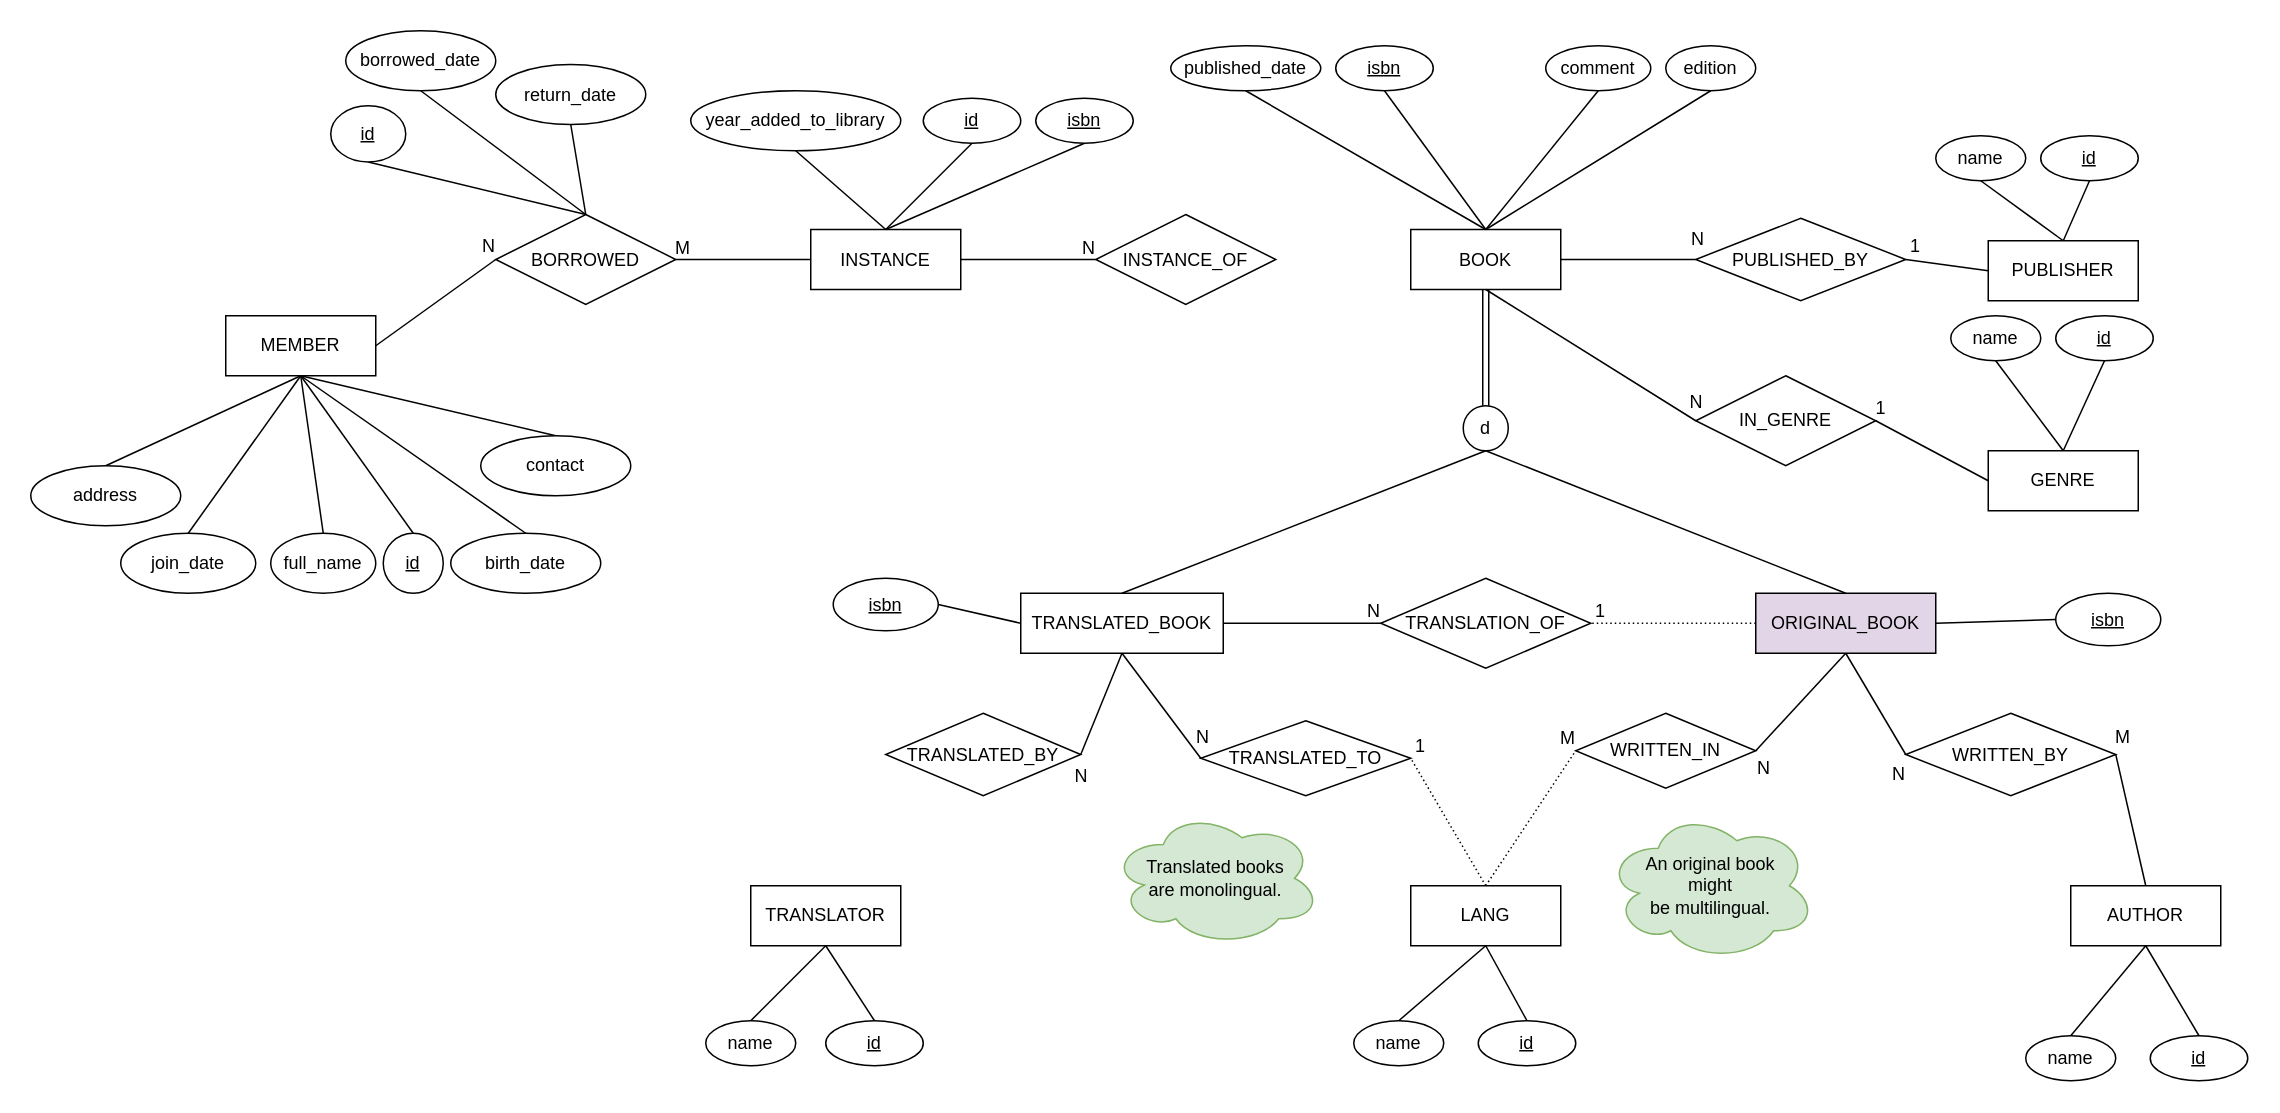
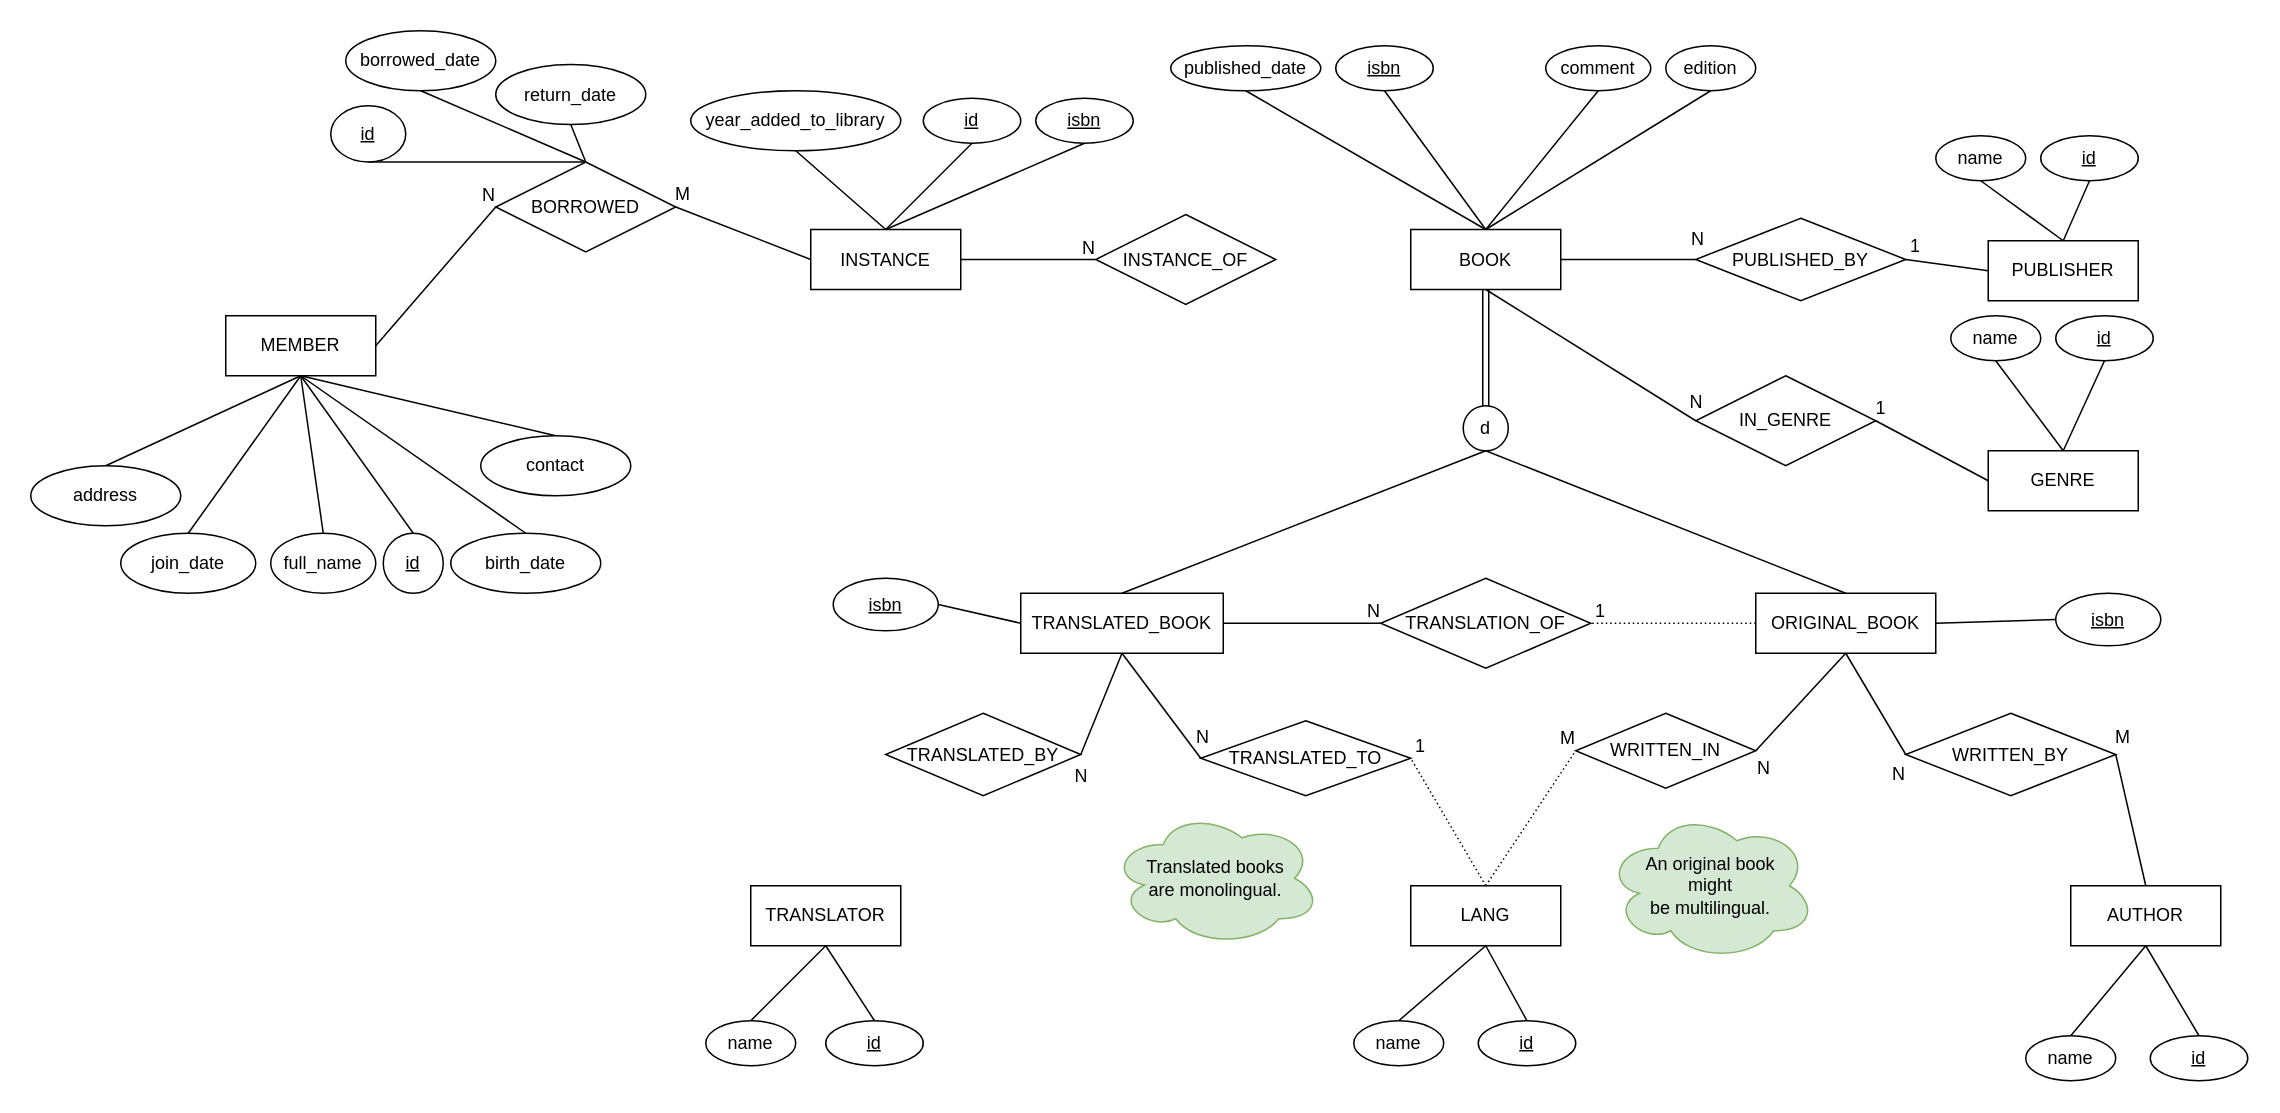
node "BORROWED": moved (586, 260) -> (586, 207)
node "ORIGINAL_BOOK": fillcolor #e1d5e7 -> #ffffff
